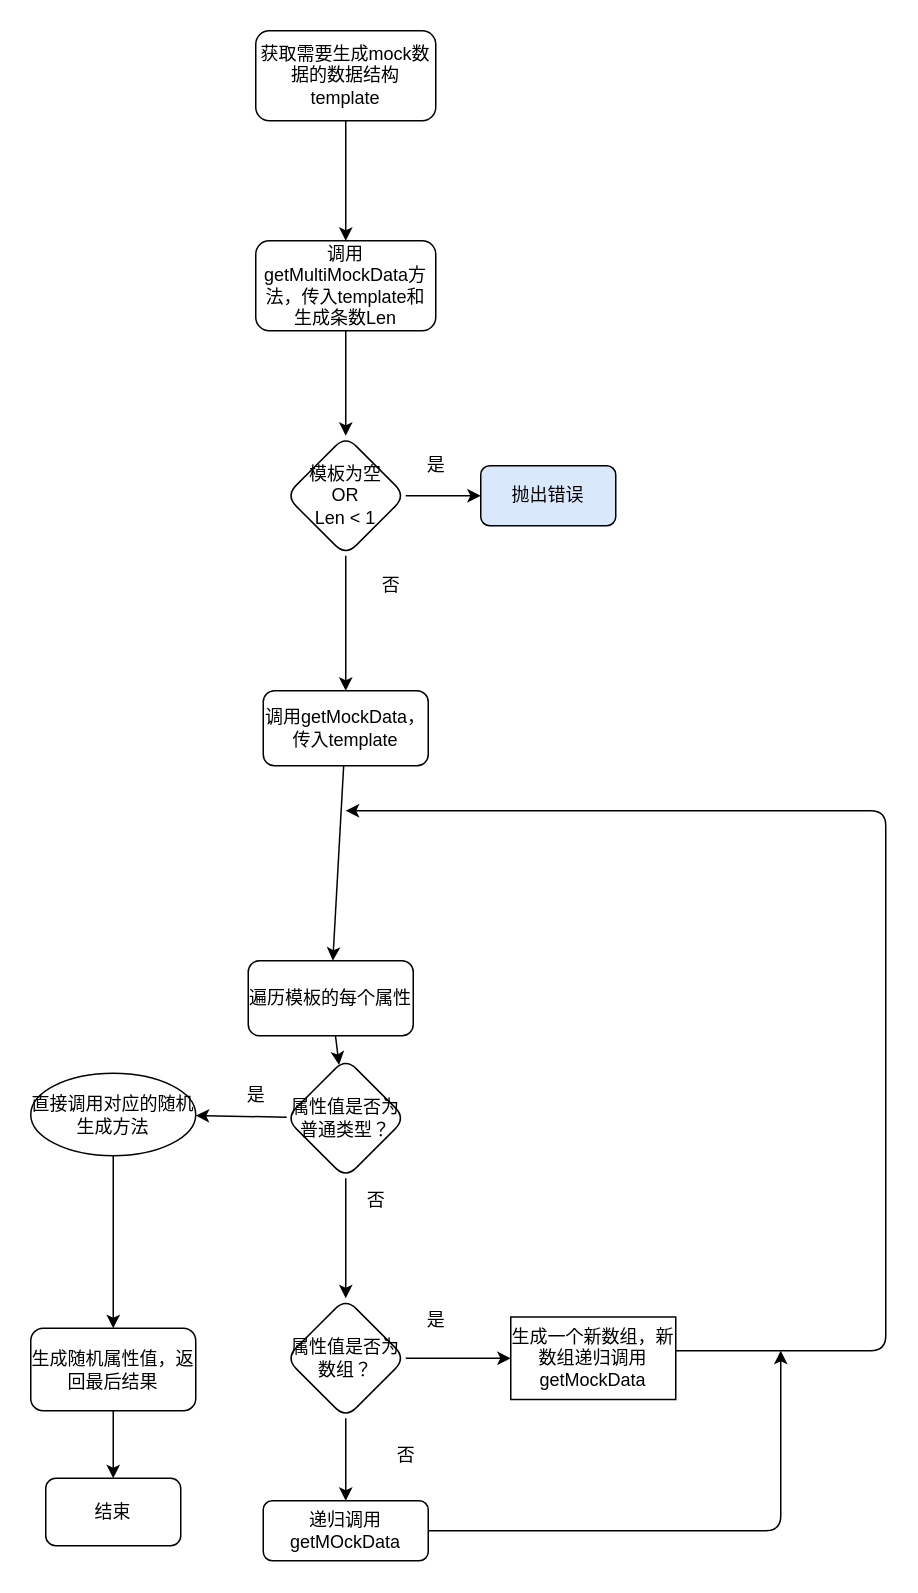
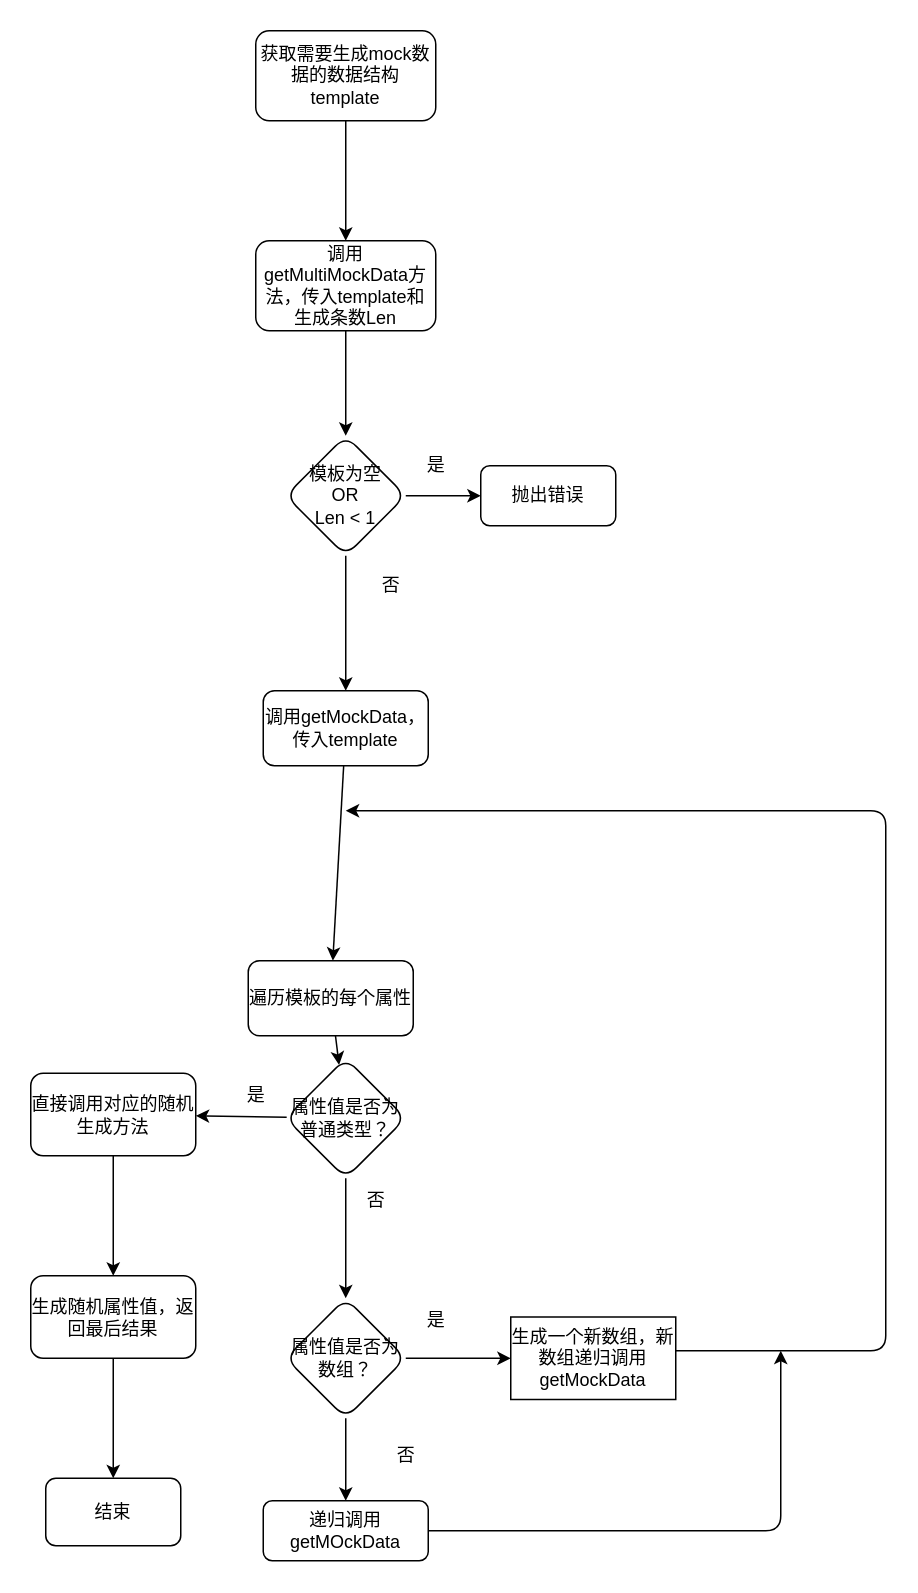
node "抛出错误": fillcolor #dae8fc -> #ffffff
node "直接调用对应的随机生成方法": shape ellipse -> rounded rectangle
node "生成随机属性值，返回最后结果": moved (113, 1370) -> (113, 1317)
